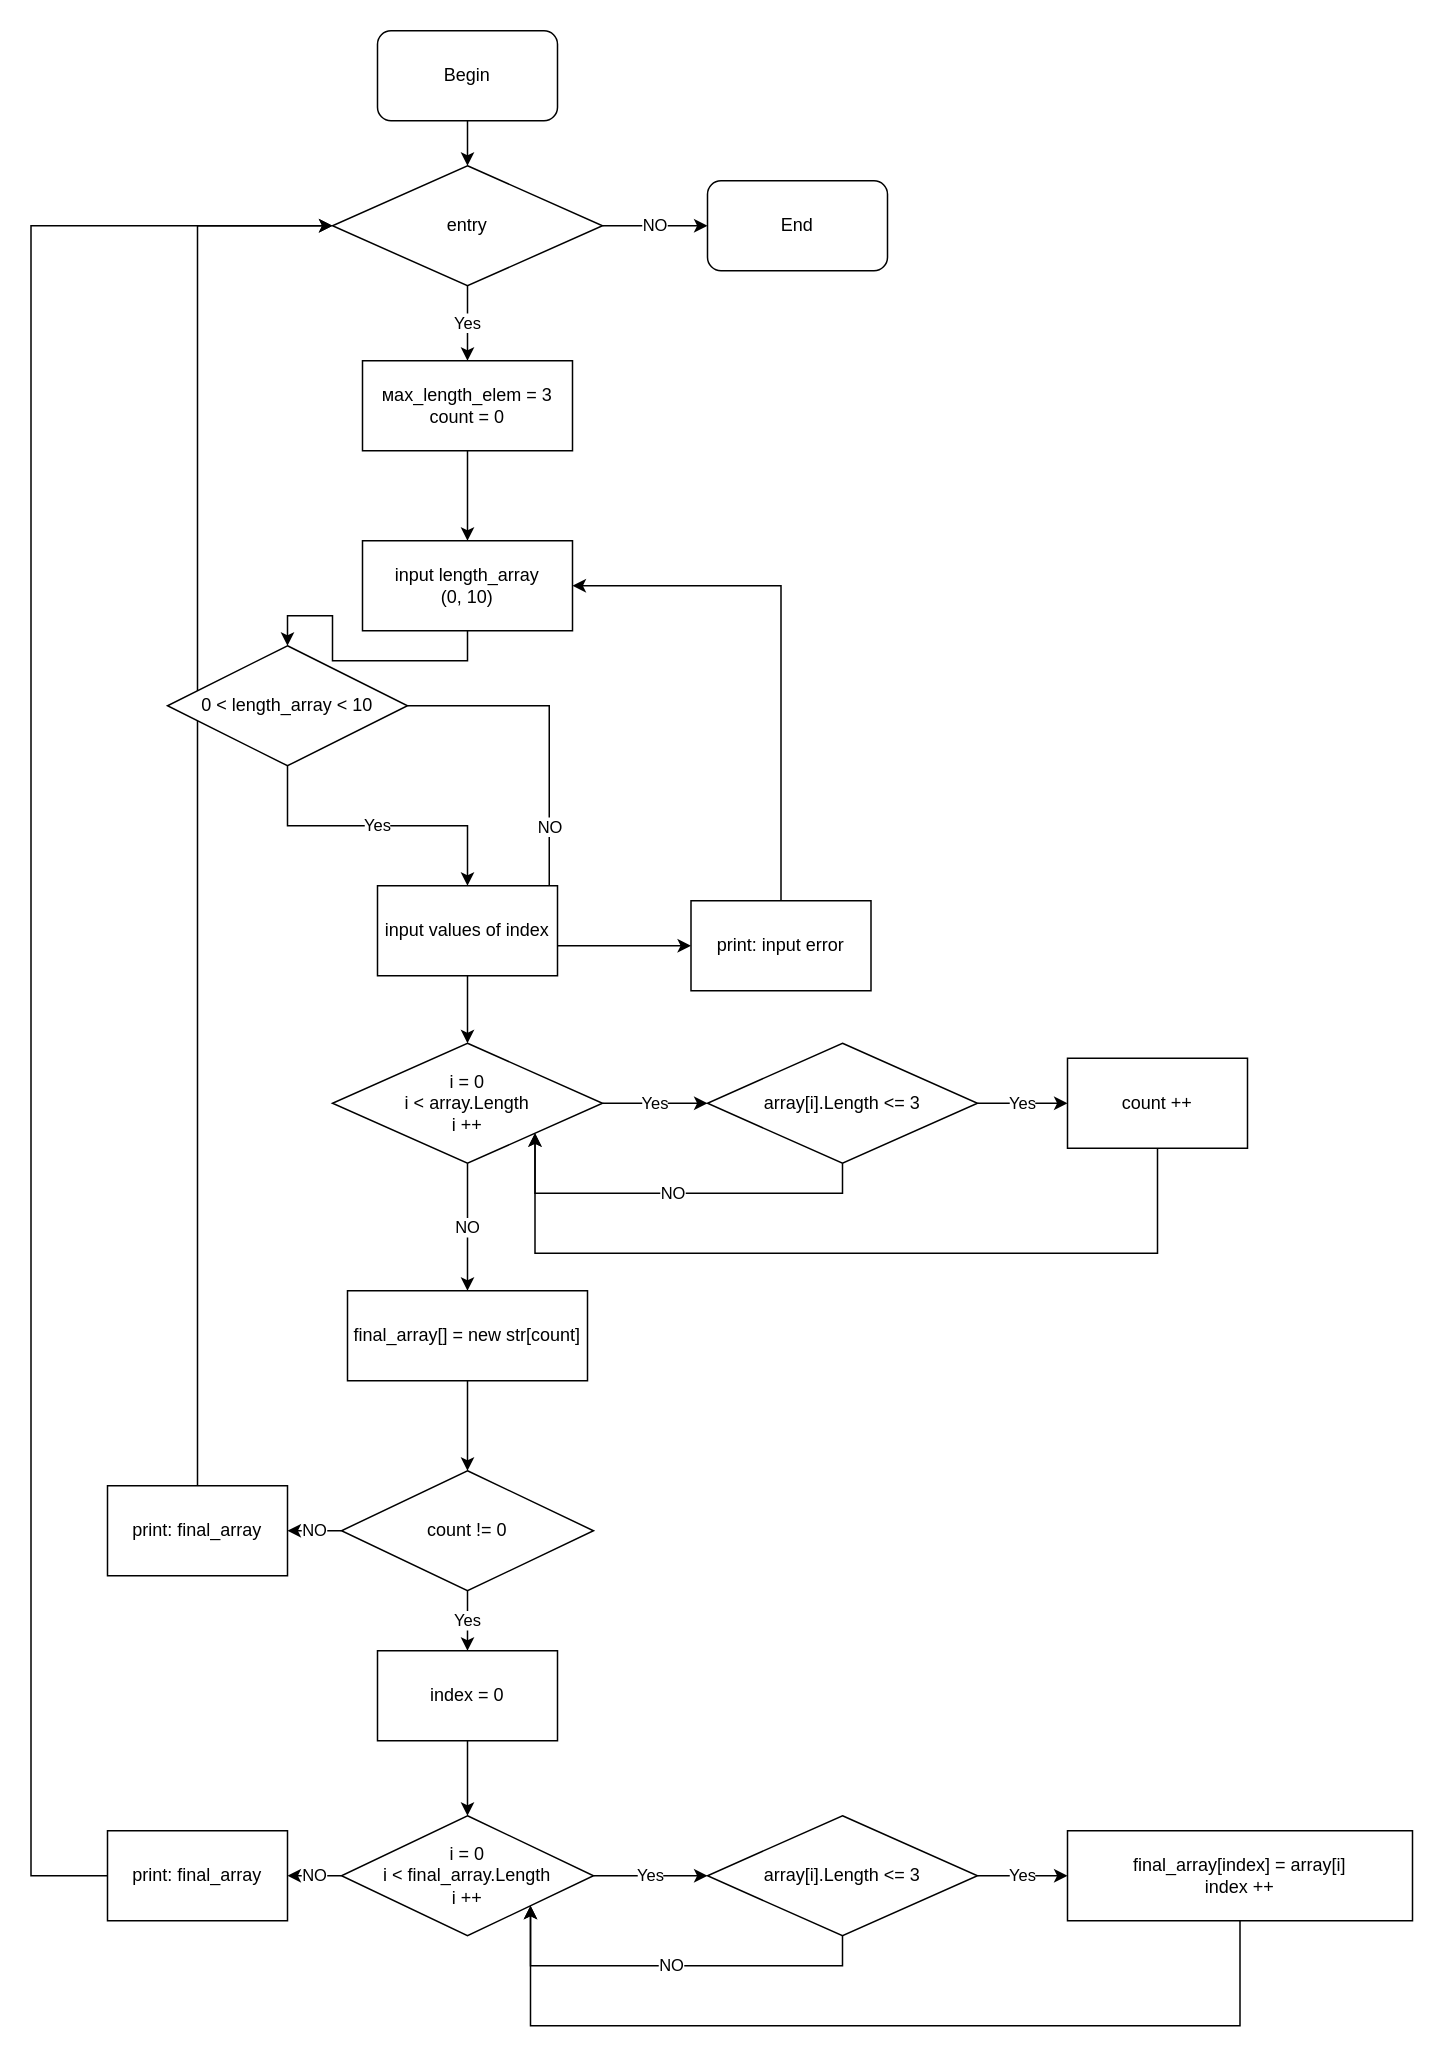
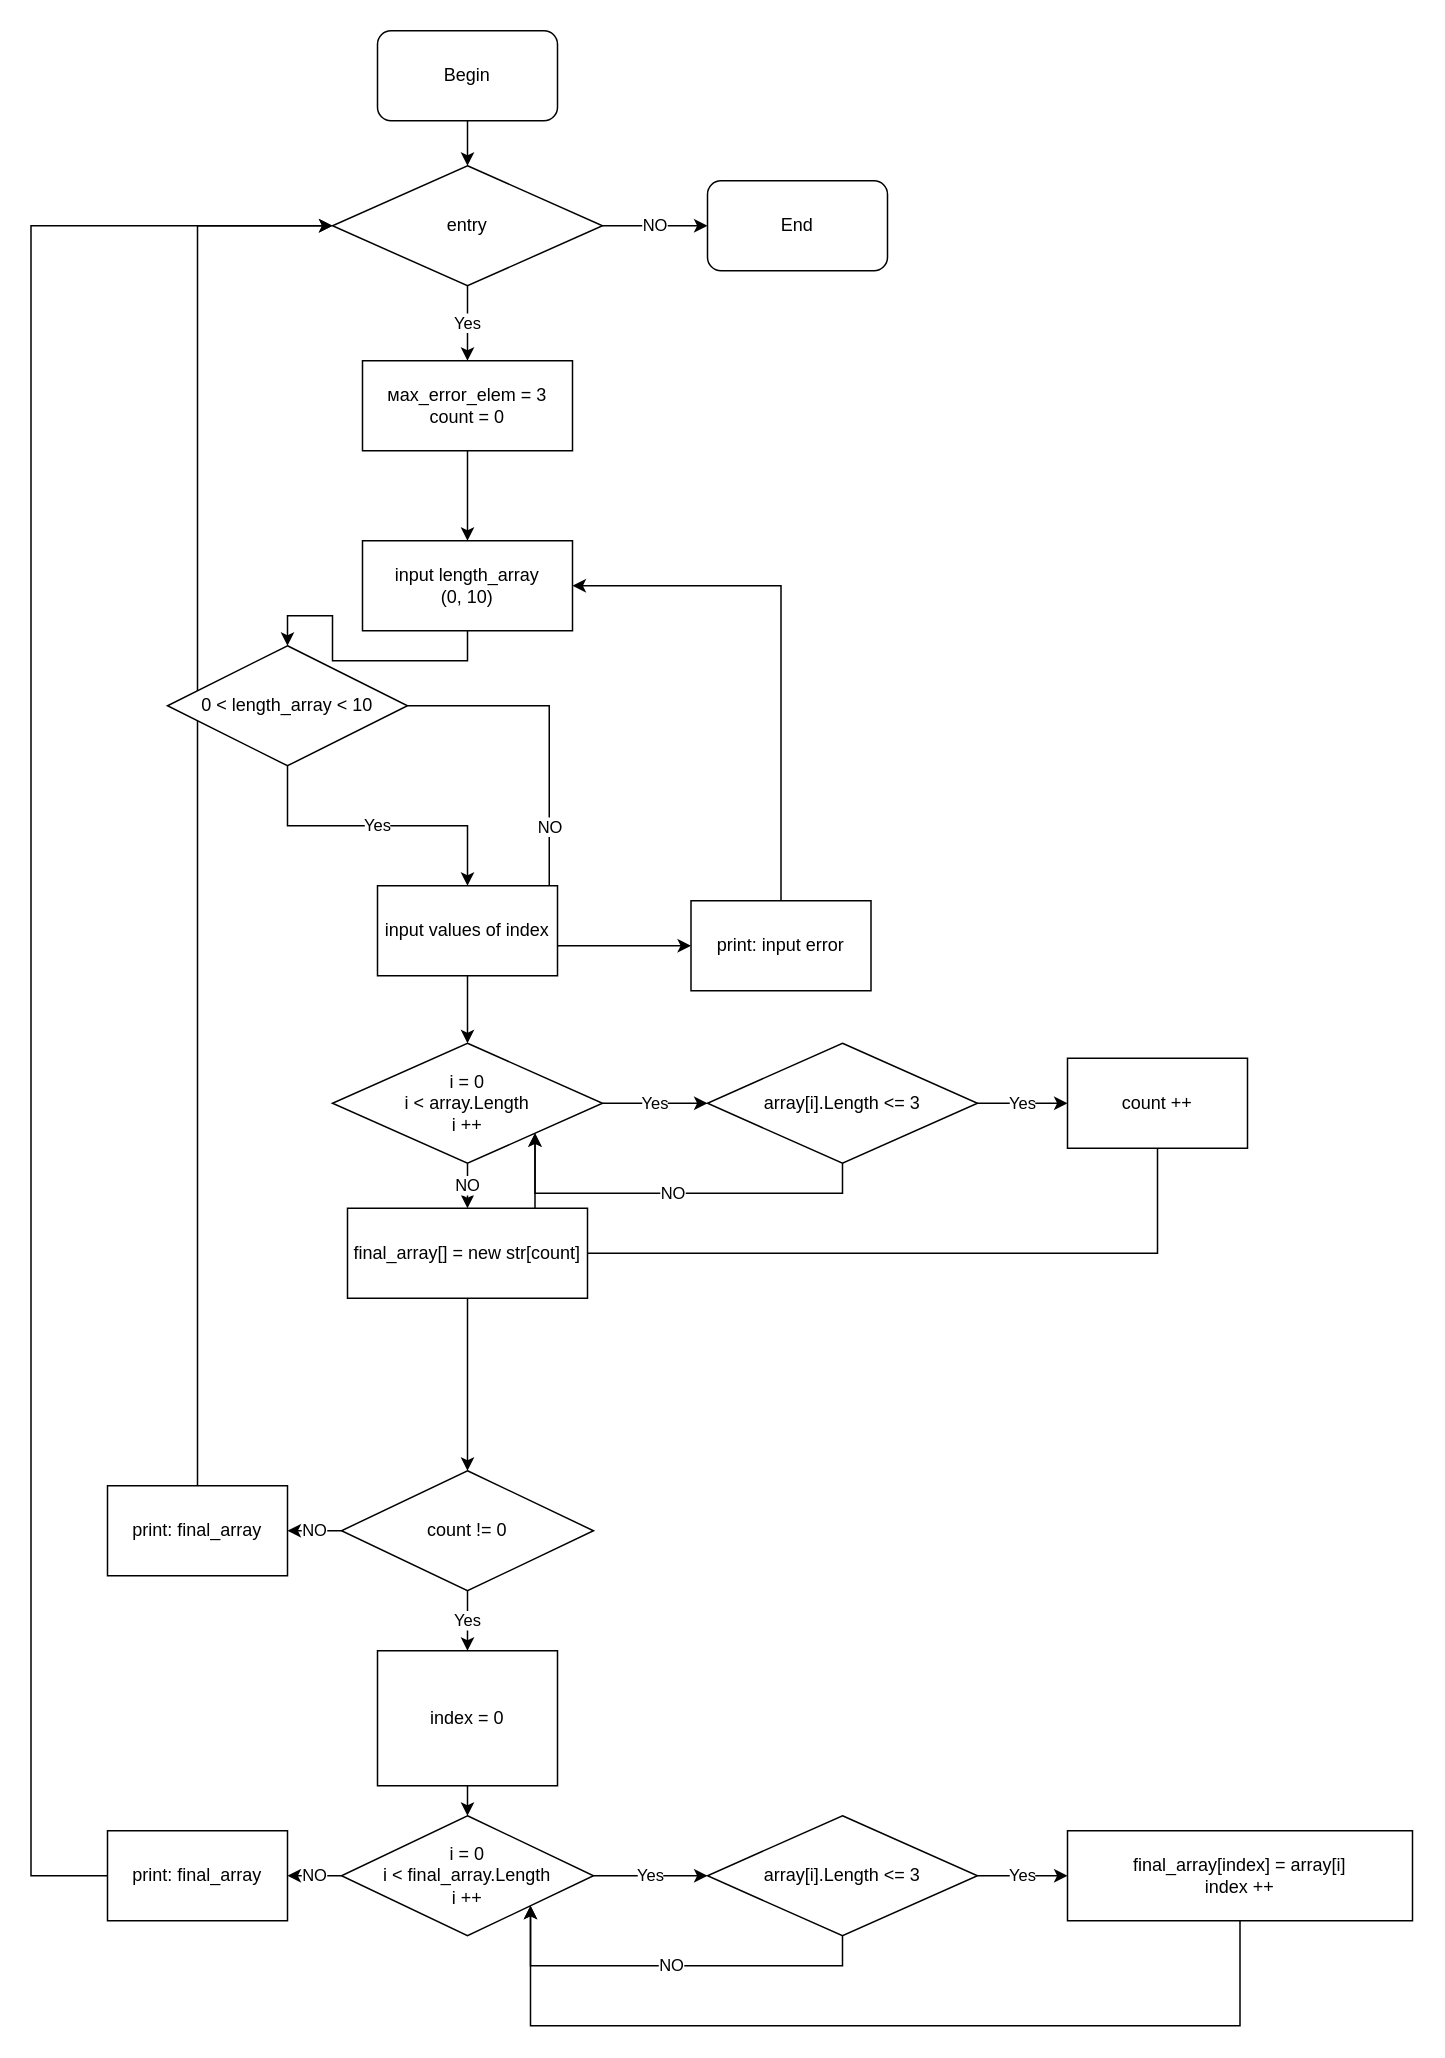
node "мах_length_elem = 3 count = 0": label "мах_length_elem = 3 count = 0" -> "мах_error_elem = 3 count = 0"
node "final_array[] = new str[count]": moved (467, 1336) -> (467, 1253)
node "index = 0": size 180x90 -> 180x135
